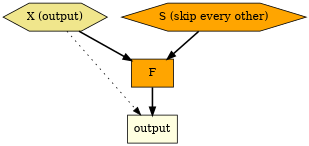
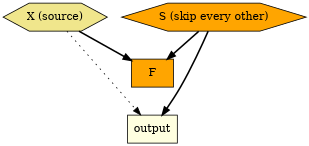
node "X (output)": label "X (output)" -> "X (source)"
edge "F" -> "output": now "S (skip every other)" -> "output"
